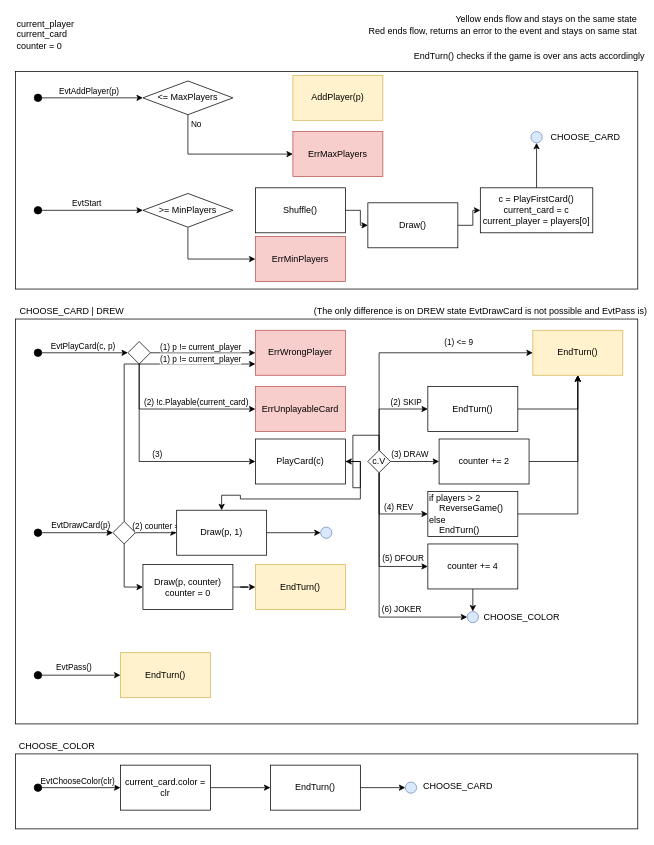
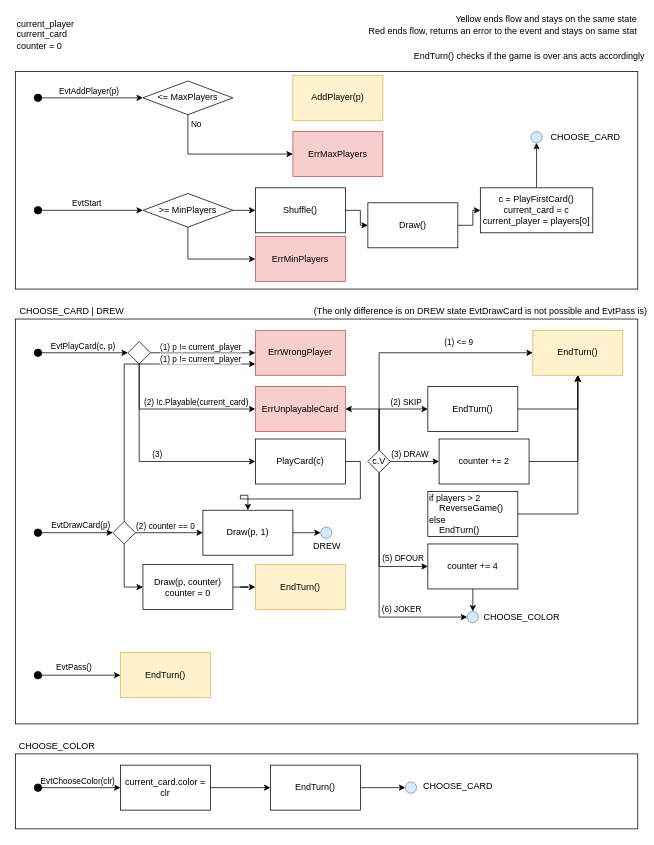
edge ">= MinPlayers" -> "Shuffle()": added
edge "c.V" -> "PlayCard(c)": now "c.V" -> "ErrUnplayableCard"
edge "c.V" -> "if players > 2 ReverseGame() else EndTurn()": removed, label "(4) REV"
node "Draw(p, 1)": moved (222, 533) -> (248, 533)
node "DREW": added
